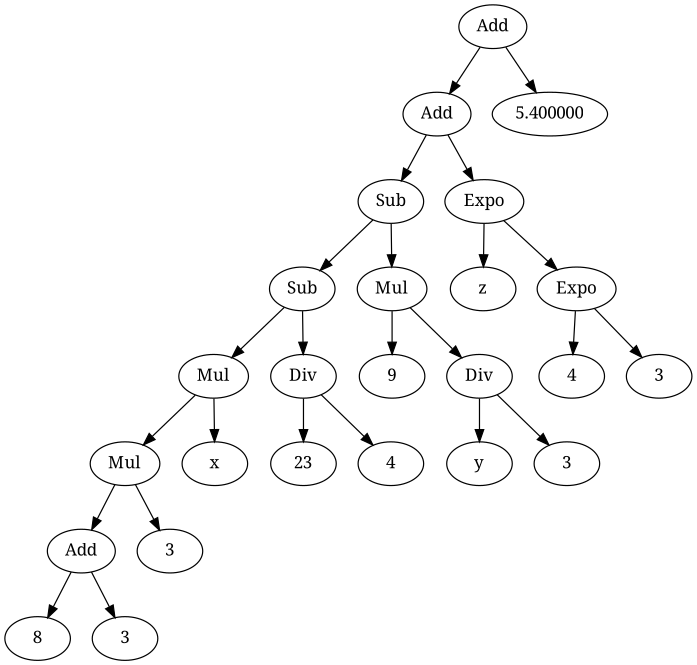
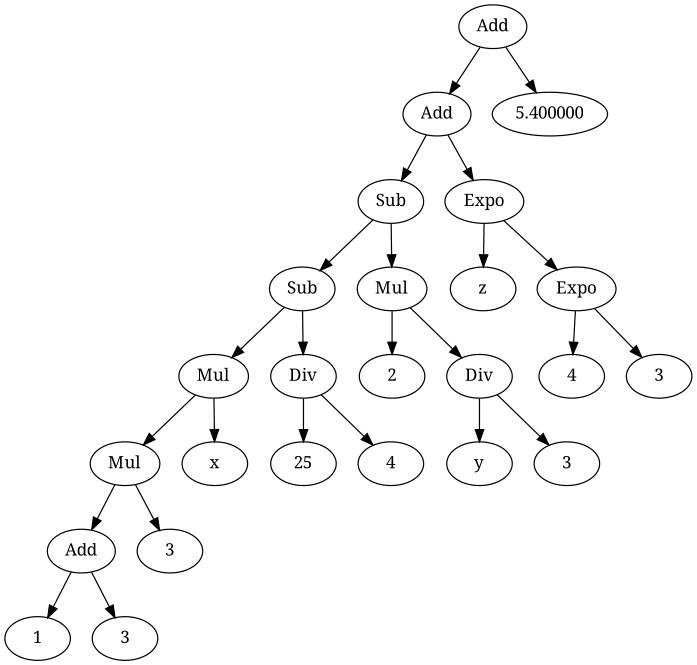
node "9": label "9" -> "2"
node "23": label "23" -> "25"
node "8": label "8" -> "1"
